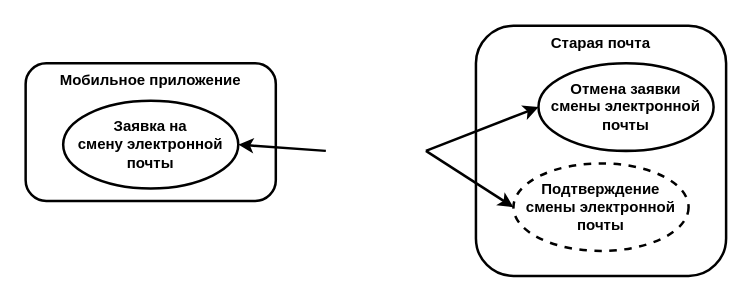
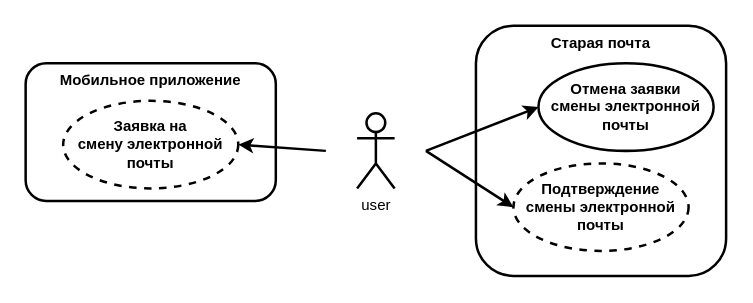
node "Заявка на смену электронной почты": style solid -> dashed
node "user": added
